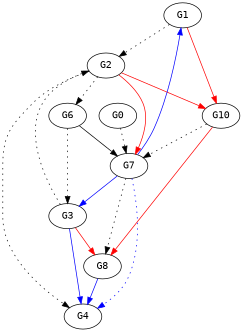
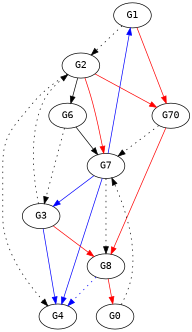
edge "G2" -> "G6": style dotted -> solid
node "G10": label "G10" -> "G70"
edge "G7" -> "G4": style dotted -> solid
edge "G8" -> "G4": style solid -> dotted
edge "G8" -> "G0": added
